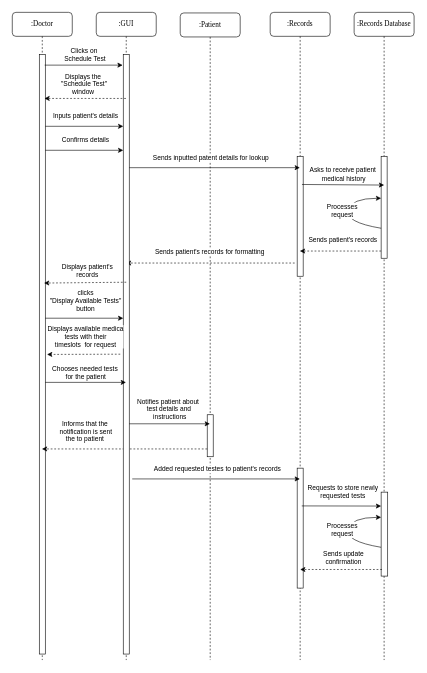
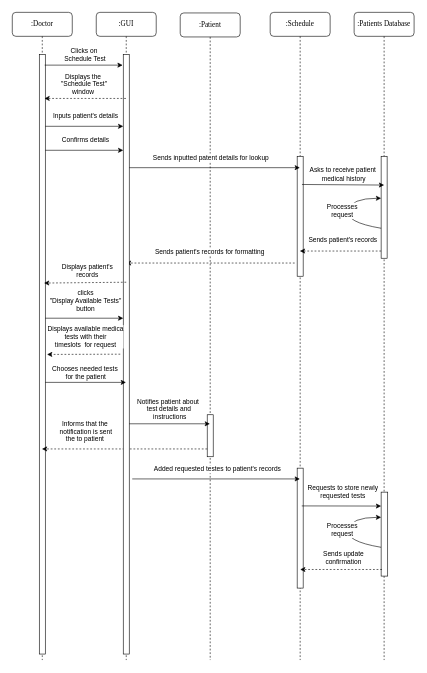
node ":Records": label ":Records" -> ":Schedule"
node ":Records Database": label ":Records Database" -> ":Patients Database"
